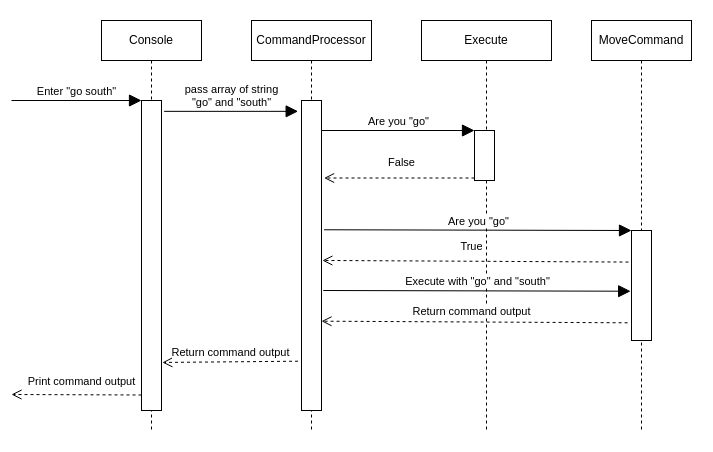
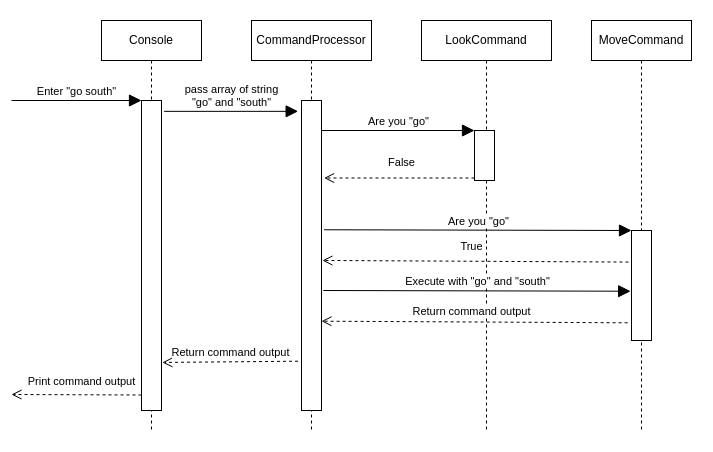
node "Execute": label "Execute" -> "LookCommand"
